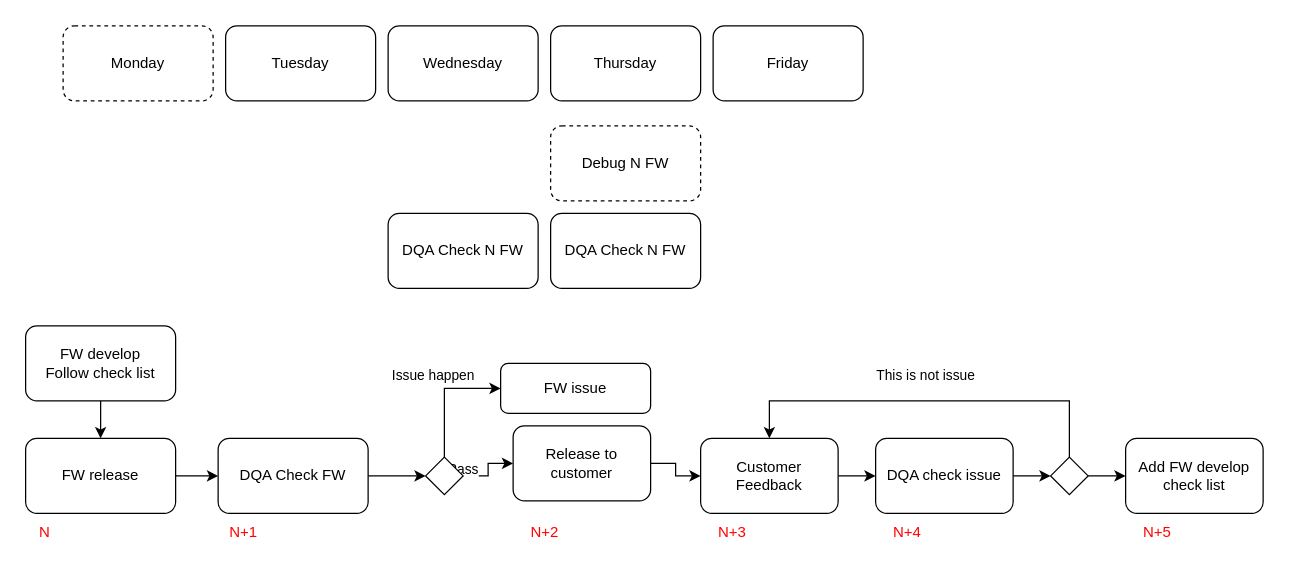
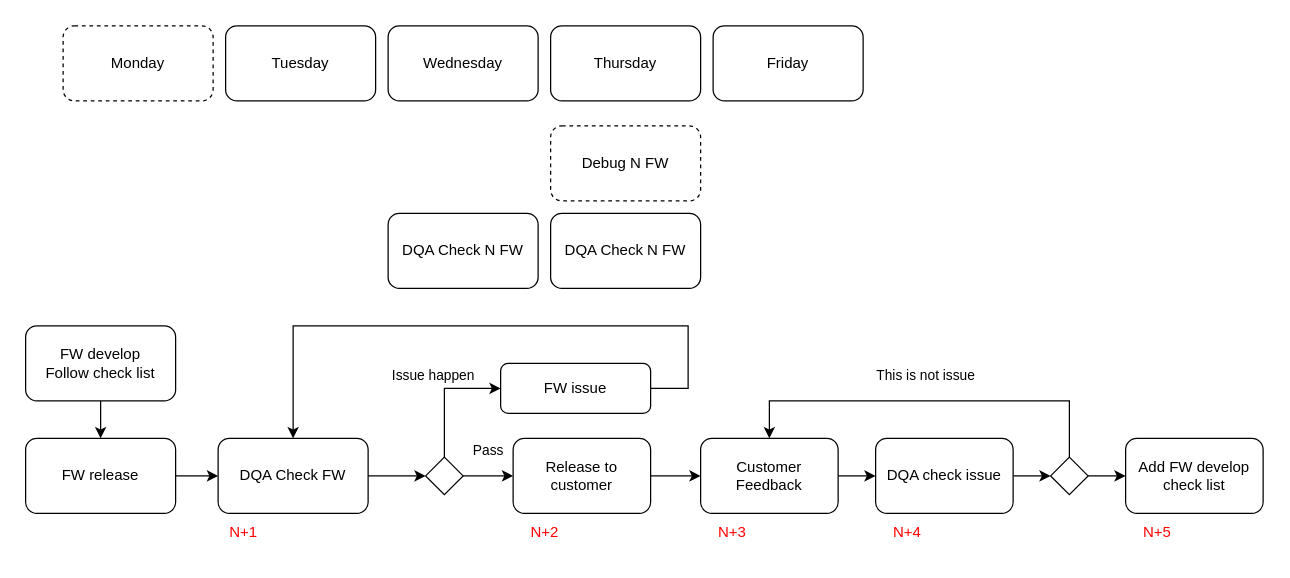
edge "FW issue" -> "DQA Check FW": added
node "Release to customer": moved (582, 463) -> (582, 476)
node "N": removed
